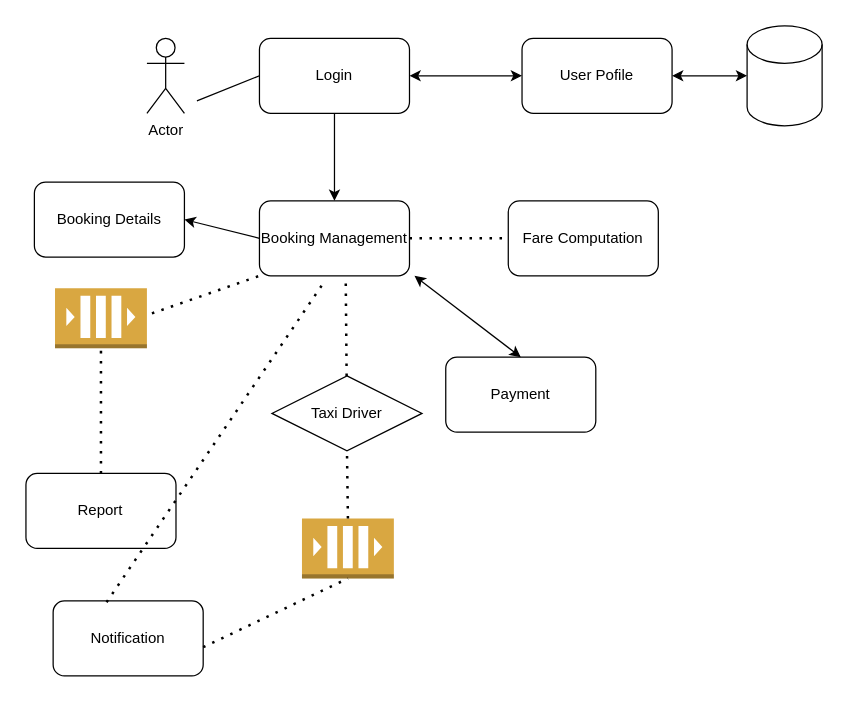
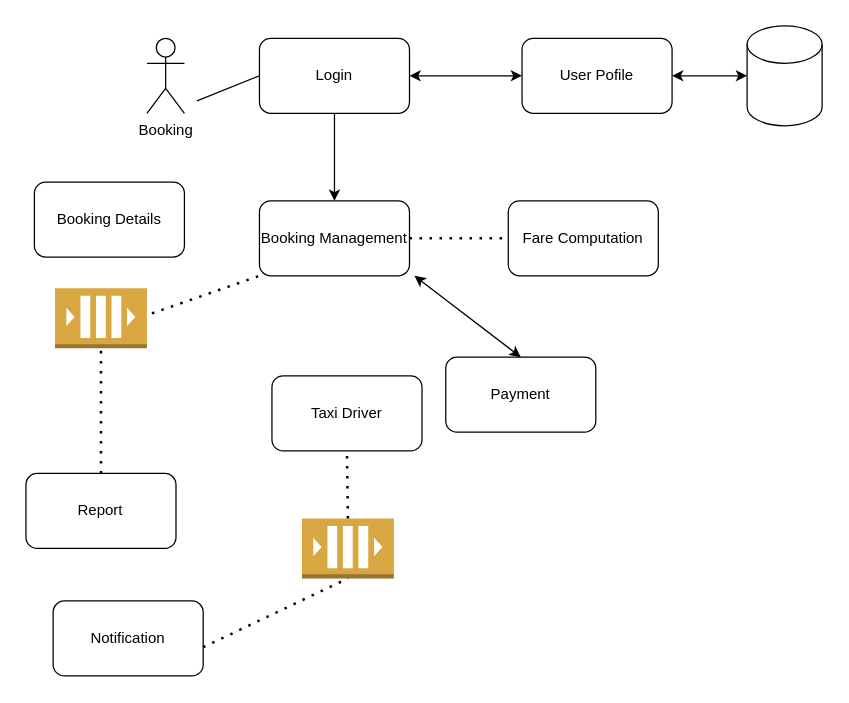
node "Actor": label "Actor" -> "Booking"
edge "Booking Management" -> "Booking Details": removed
edge "Booking Management" -- "Taxi Driver": removed
node "Taxi Driver": shape diamond -> rounded rectangle
edge "Booking Management" -- "Notification": removed
